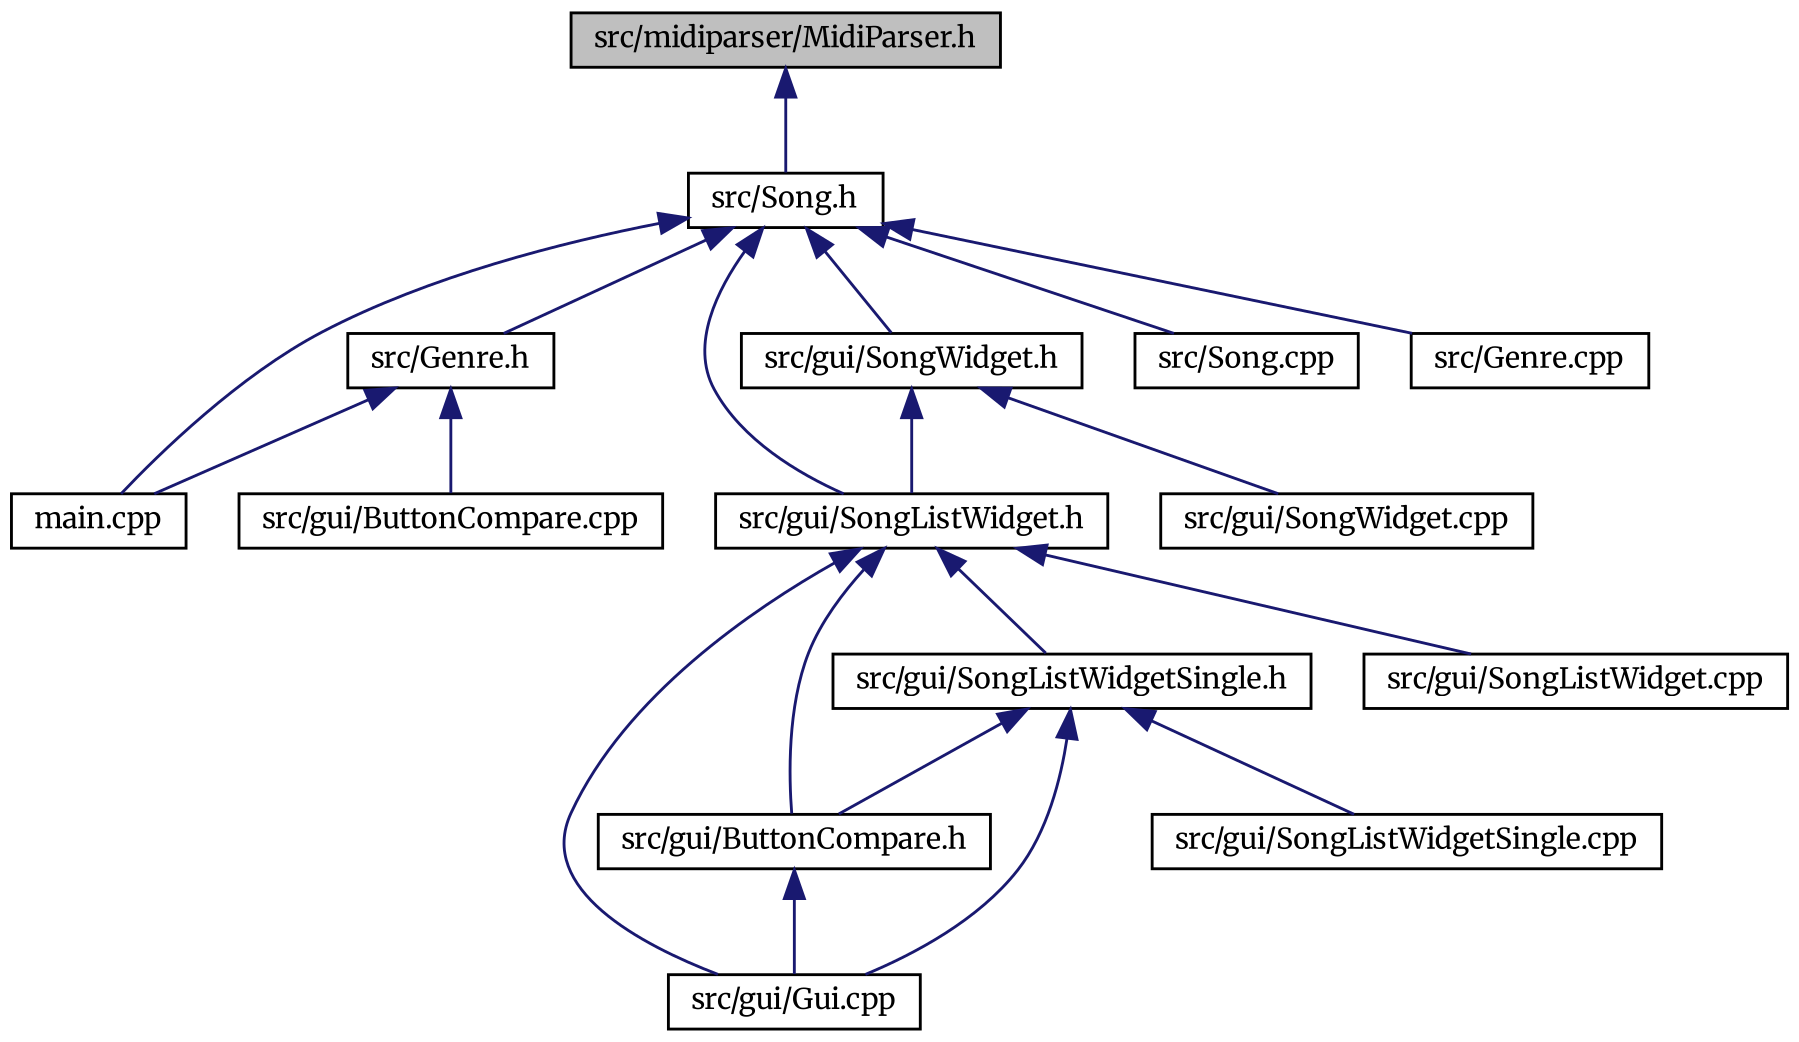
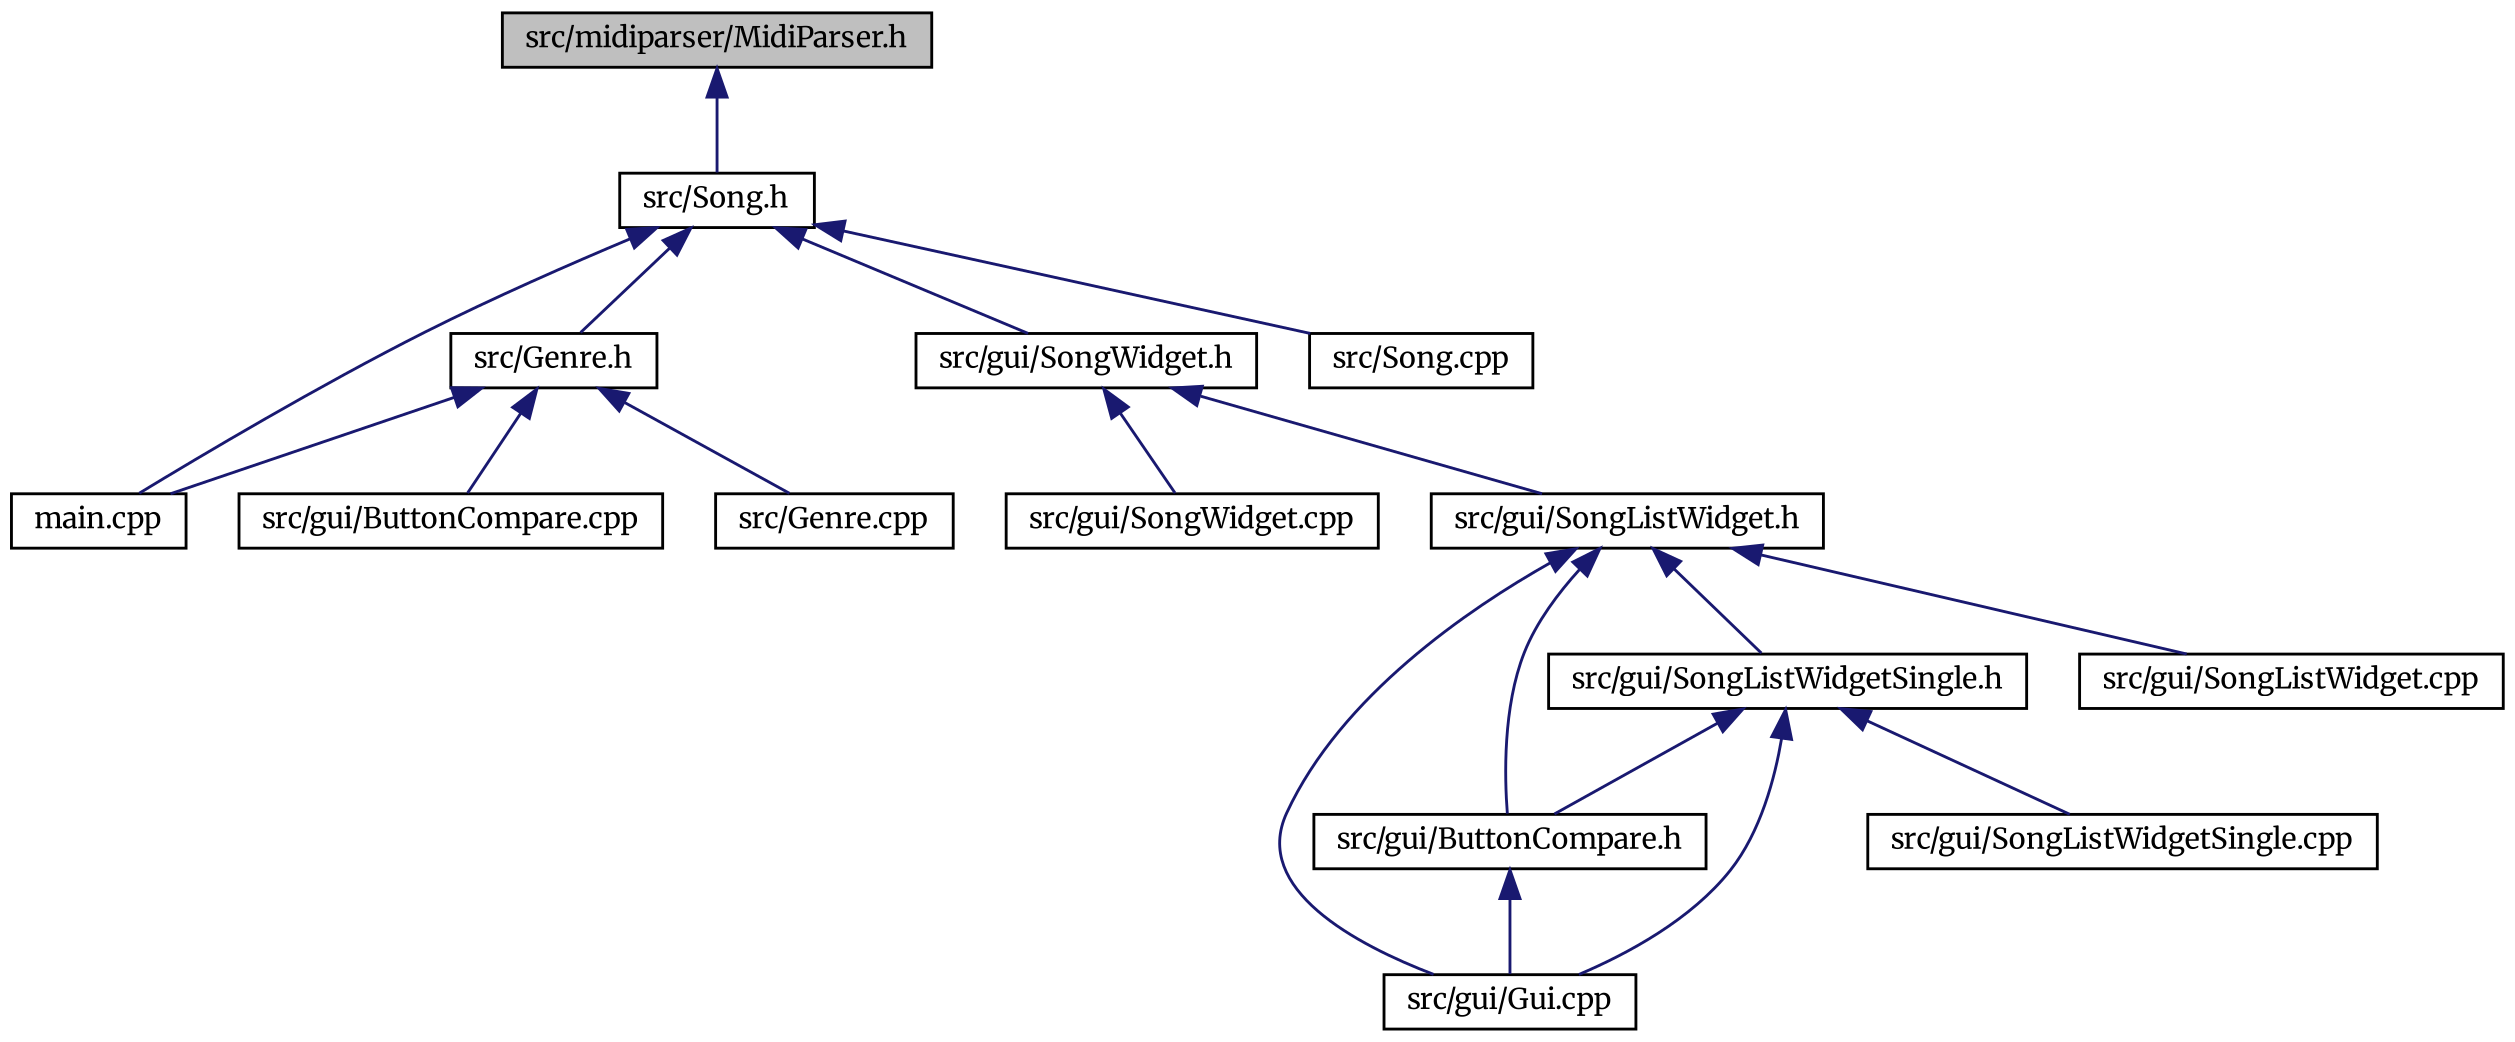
edge "src/Genre.cpp" -> "src/Song.h": now "src/Genre.cpp" -> "src/Genre.h"
edge "src/gui/SongListWidget.h" -> "src/Song.h": removed
